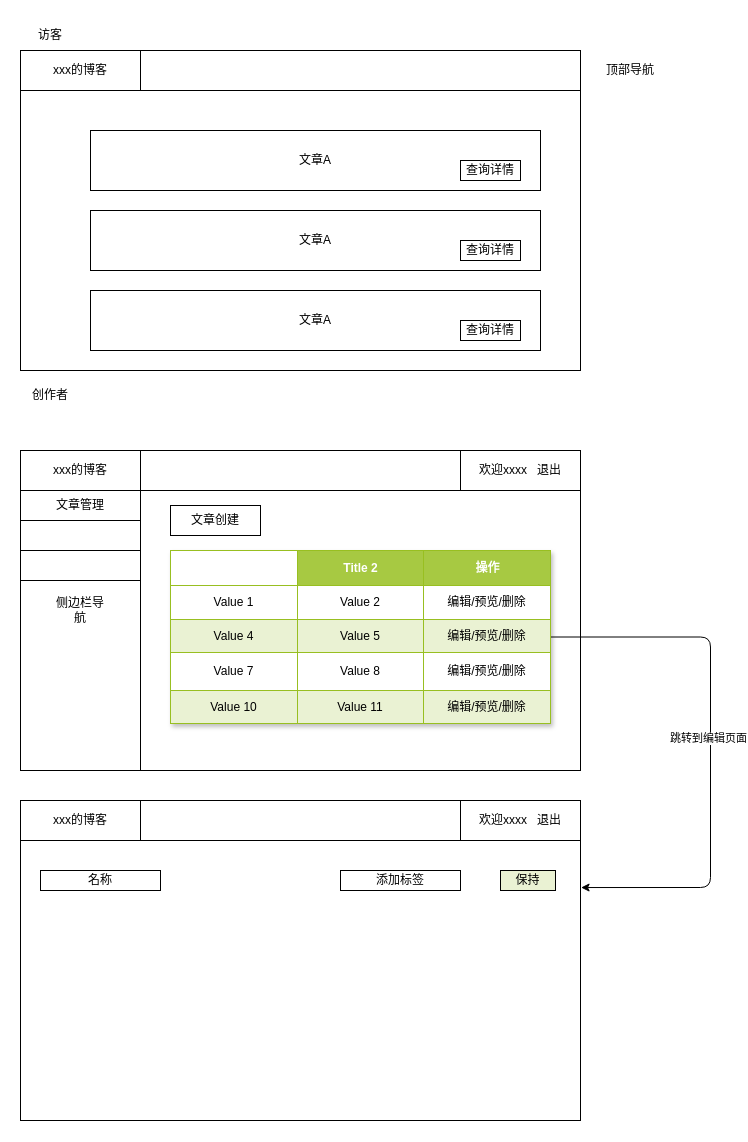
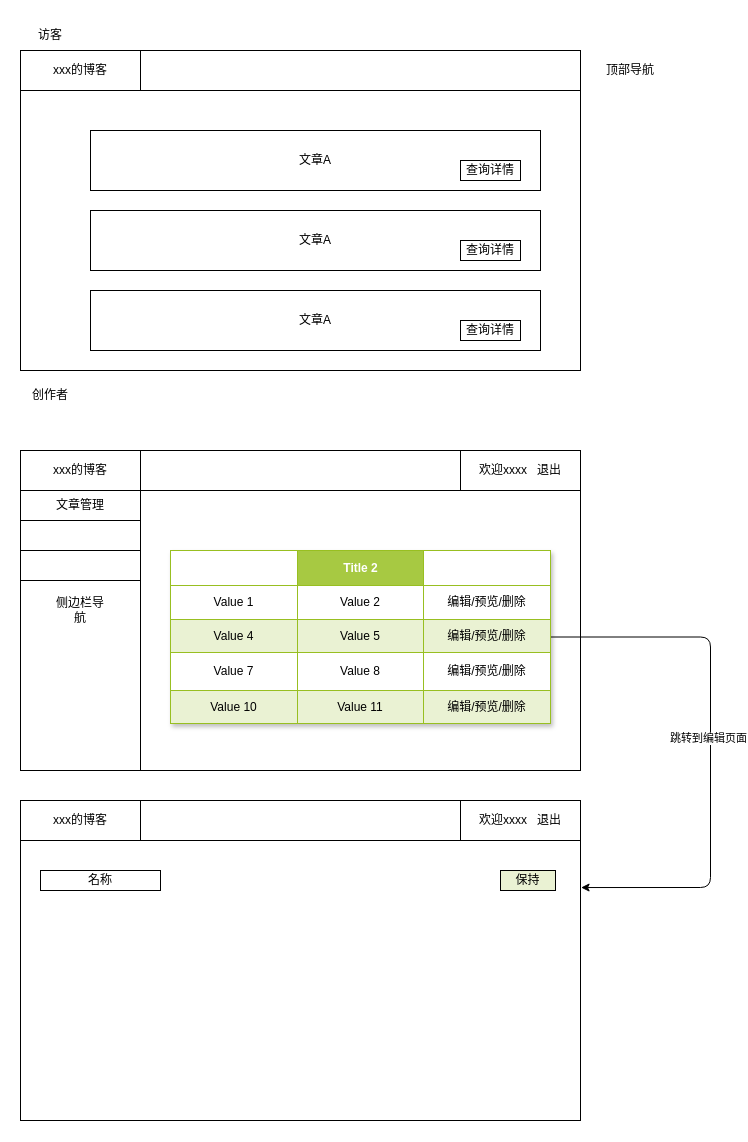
node "文章创建": removed
node "操作": fillcolor #a7c942 -> #ffffff
node "添加标签": removed
